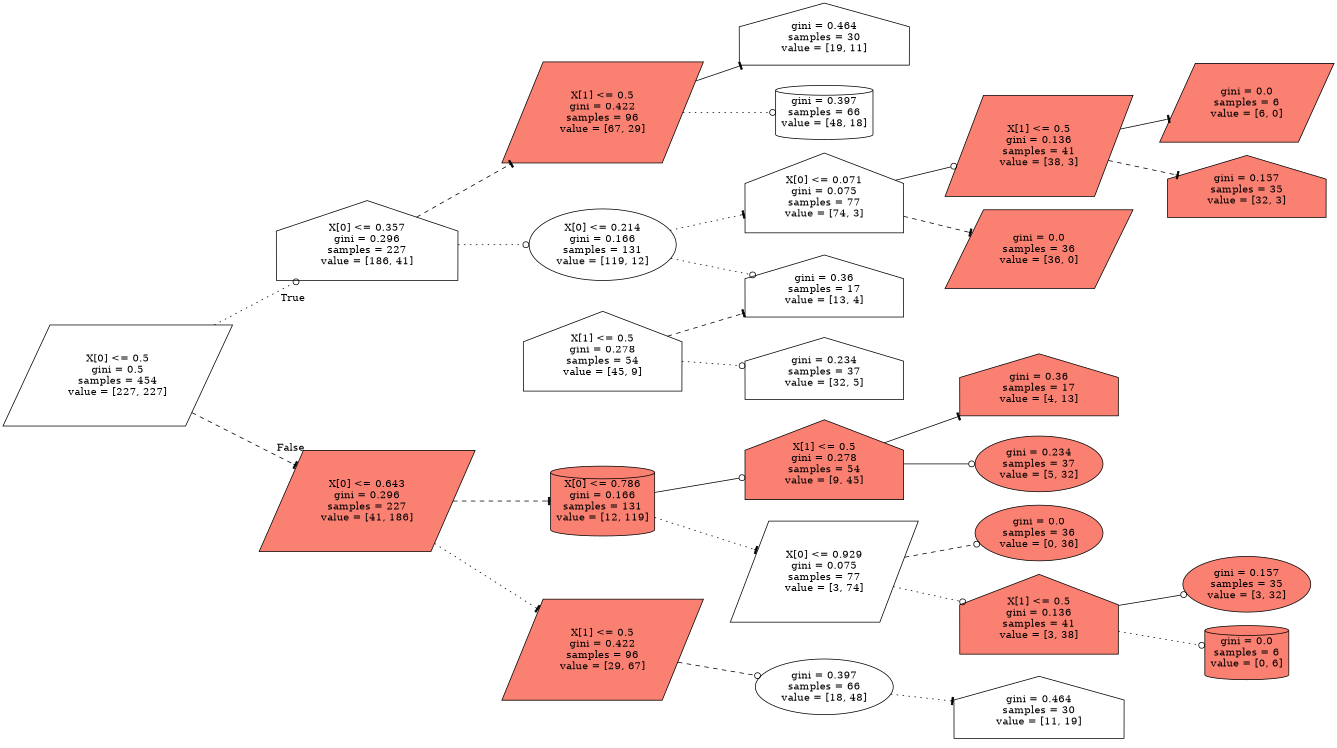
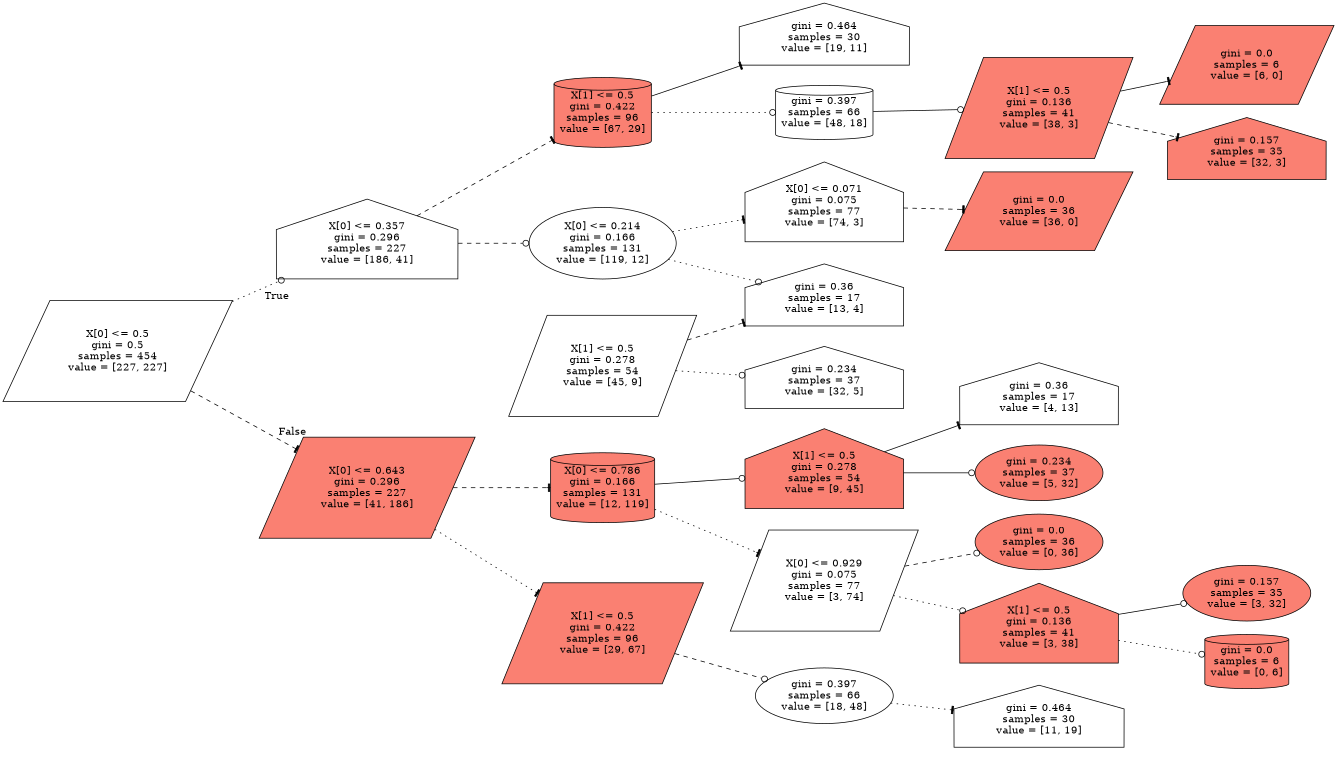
node "X[1] <= 0.5 gini = 0.422 samples = 96 value = [67, 29]": shape parallelogram -> cylinder
edge "X[0] <= 0.071 gini = 0.075 samples = 77 value = [74, 3]" -> "X[1] <= 0.5 gini = 0.136 samples = 41 value = [38, 3]": now "gini = 0.397 samples = 66 value = [48, 18]" -> "X[1] <= 0.5 gini = 0.136 samples = 41 value = [38, 3]"
edge "X[0] <= 0.357 gini = 0.296 samples = 227 value = [186, 41]" -> "X[0] <= 0.214 gini = 0.166 samples = 131 value = [119, 12]": style dotted -> dashed
node "X[1] <= 0.5 gini = 0.278 samples = 54 value = [45, 9]": shape house -> parallelogram
node "gini = 0.36 samples = 17 value = [4, 13]": fillcolor salmon -> white
